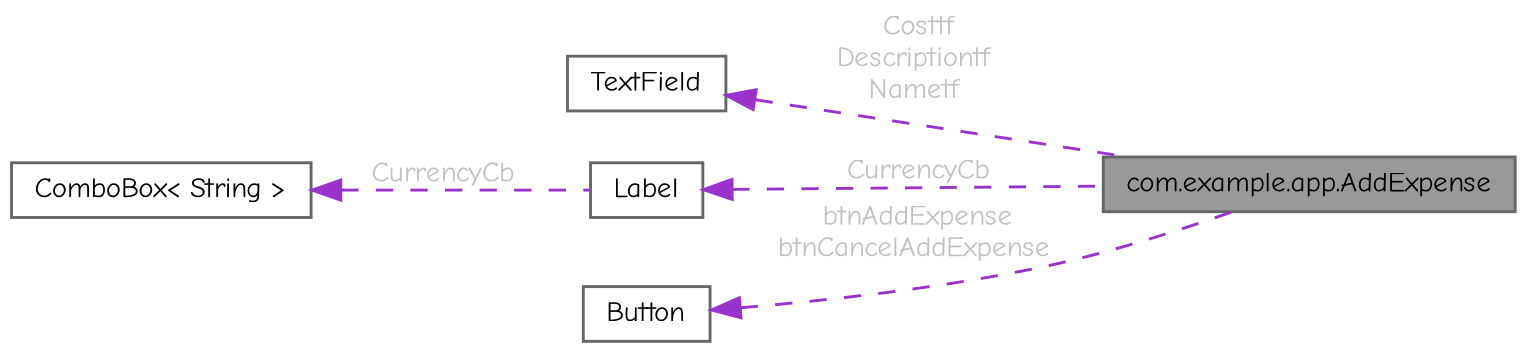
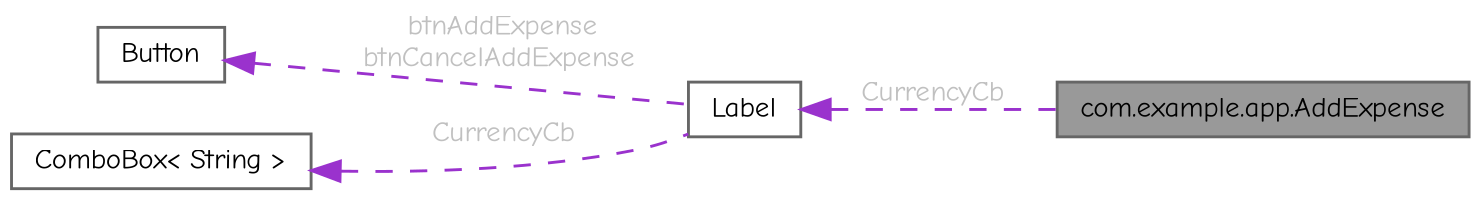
node "TextField": removed
edge "com.example.app.AddExpense" -> "Button": now "Label" -> "Button"
